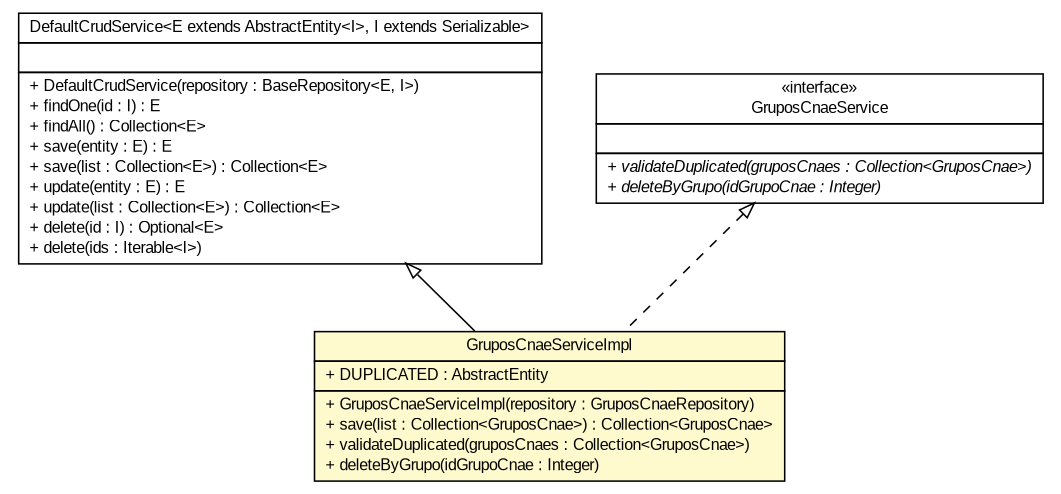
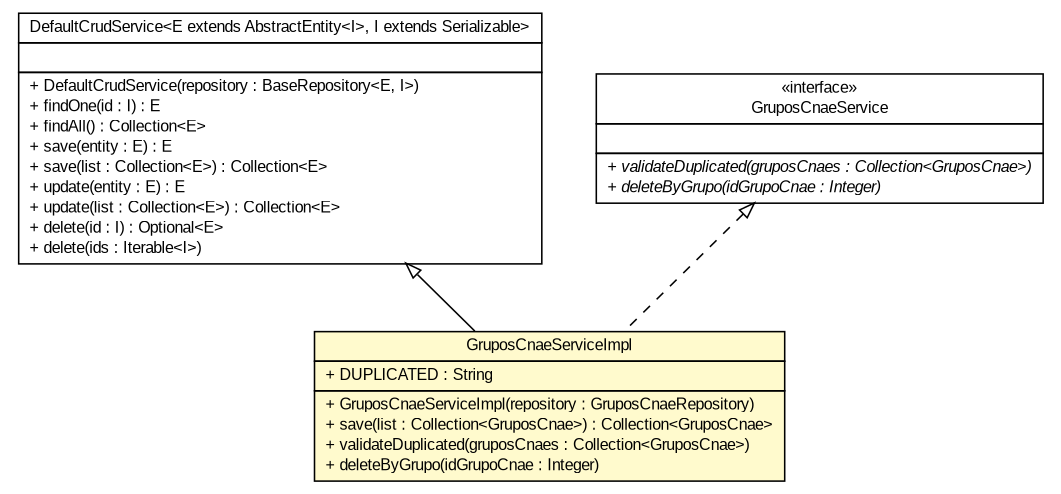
node "GruposCnaeServiceImpl": text "+ DUPLICATED : AbstractEntity" -> "+ DUPLICATED : String"
